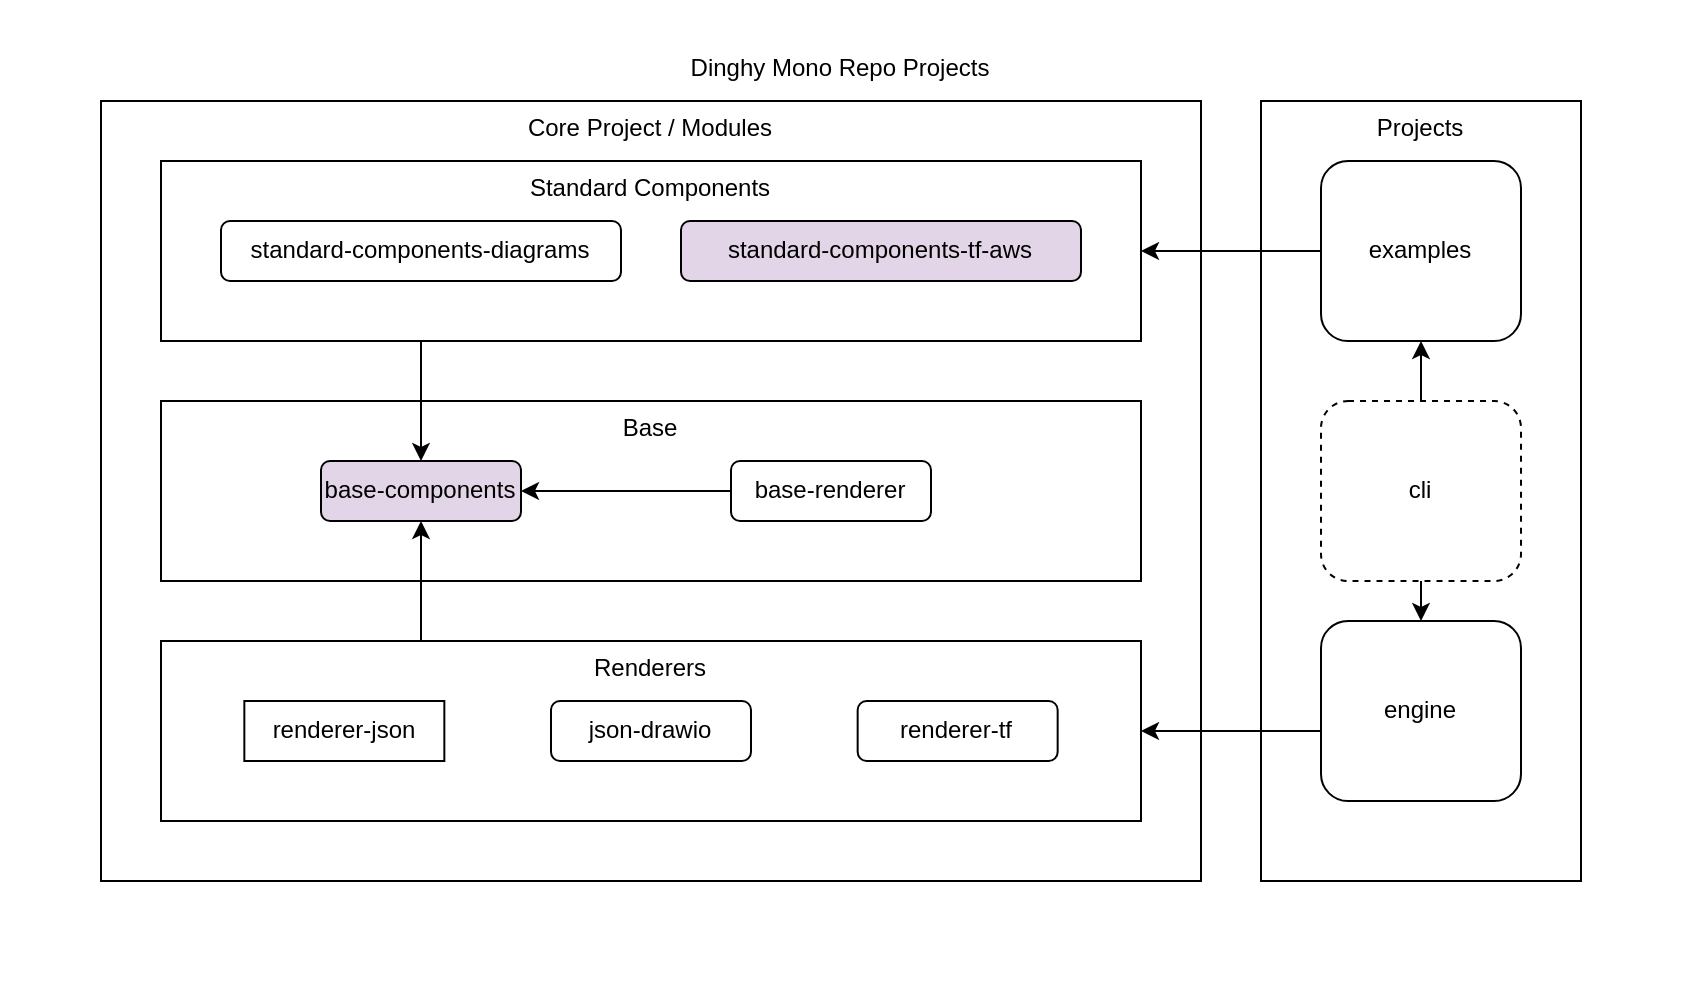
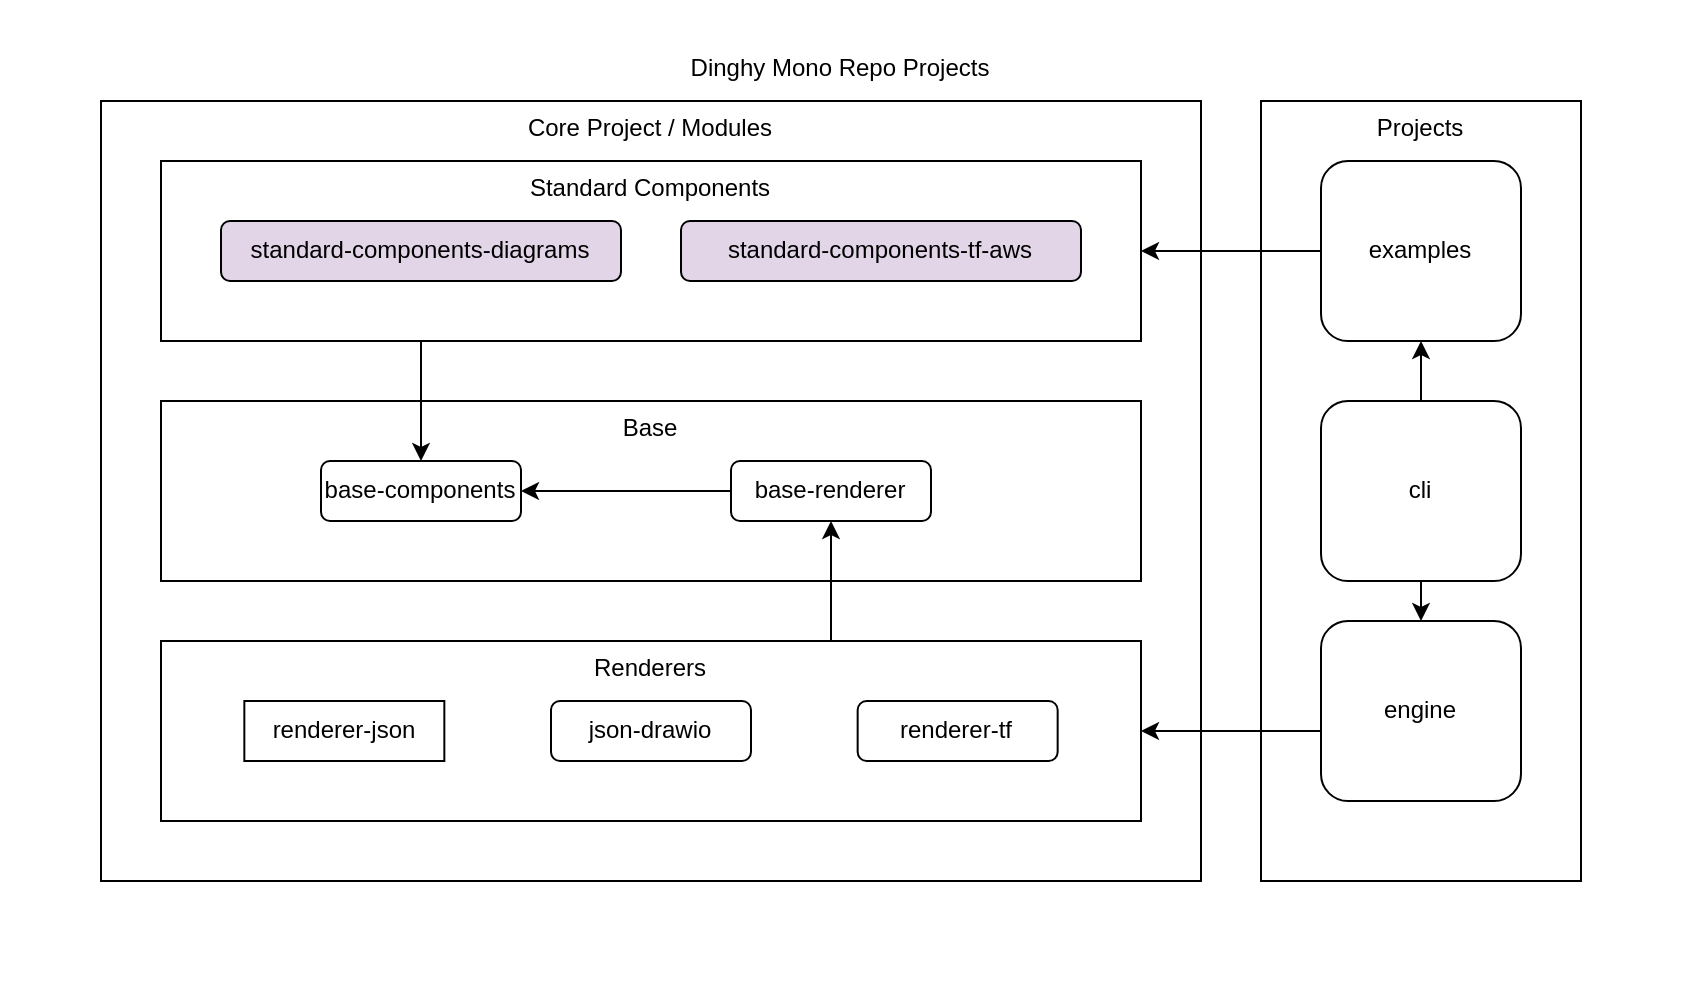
node "standard-components-diagrams": fillcolor #ffffff -> #e1d5e7
node "base-components": fillcolor #e1d5e7 -> #ffffff
node "cli": style dashed -> solid
edge "Renderers" -> "base-components": now "Renderers" -> "base-renderer"
